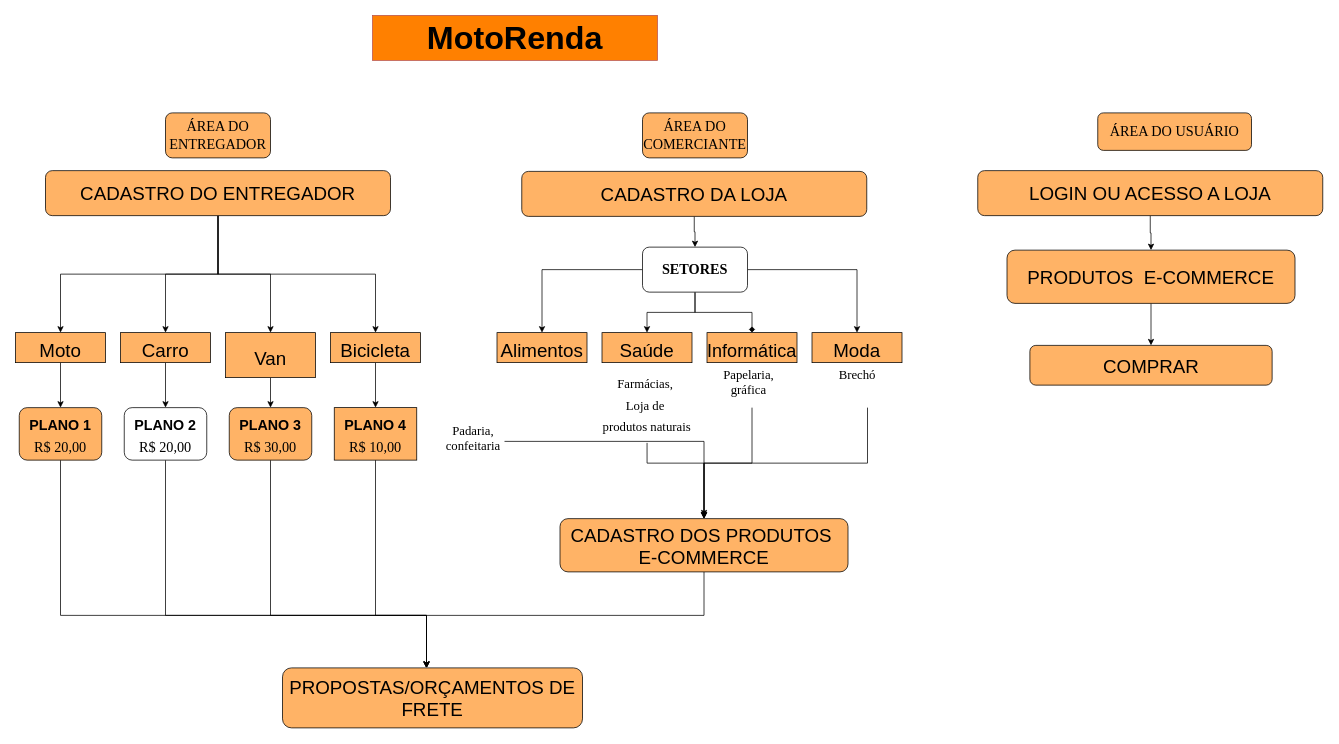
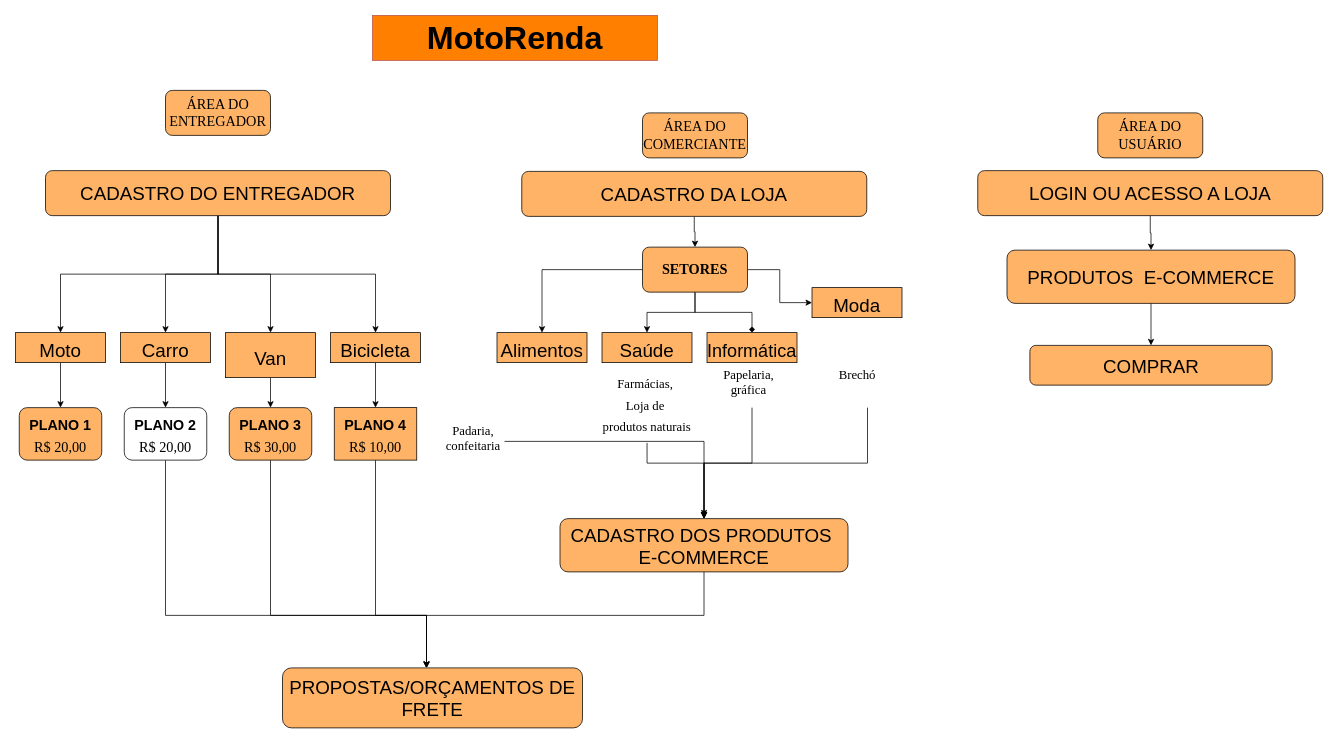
node "ÁREA DO USUÁRIO": size 154x38 -> 105x45
node "ÁREA DO ENTREGADOR": moved (218, 135) -> (218, 113)
node "SETORES": fillcolor #ffffff -> #ffb366
node "Moda": moved (857, 348) -> (857, 303)
edge "PLANO 1 R$ 20,00" -> "PROPOSTAS/ORÇAMENTOS DE FRETE": removed
